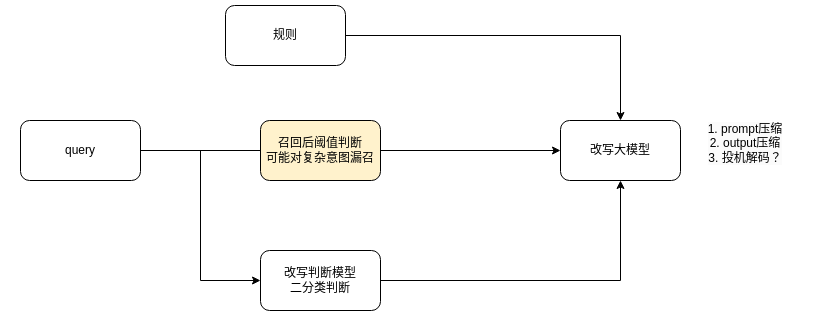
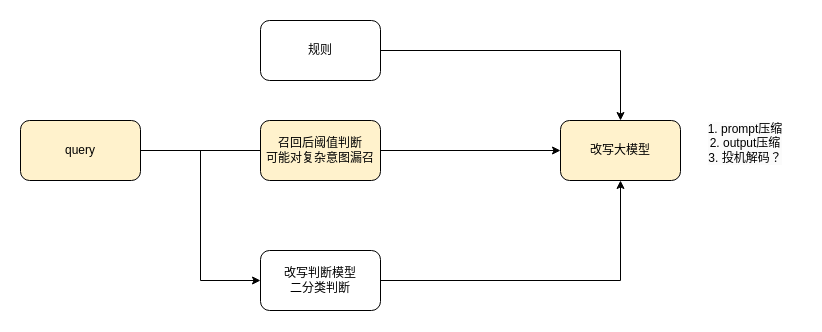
node "规则": moved (286, 36) -> (321, 51)
node "query": fillcolor #ffffff -> #fff2cc
node "改写大模型": fillcolor #ffffff -> #fff2cc
